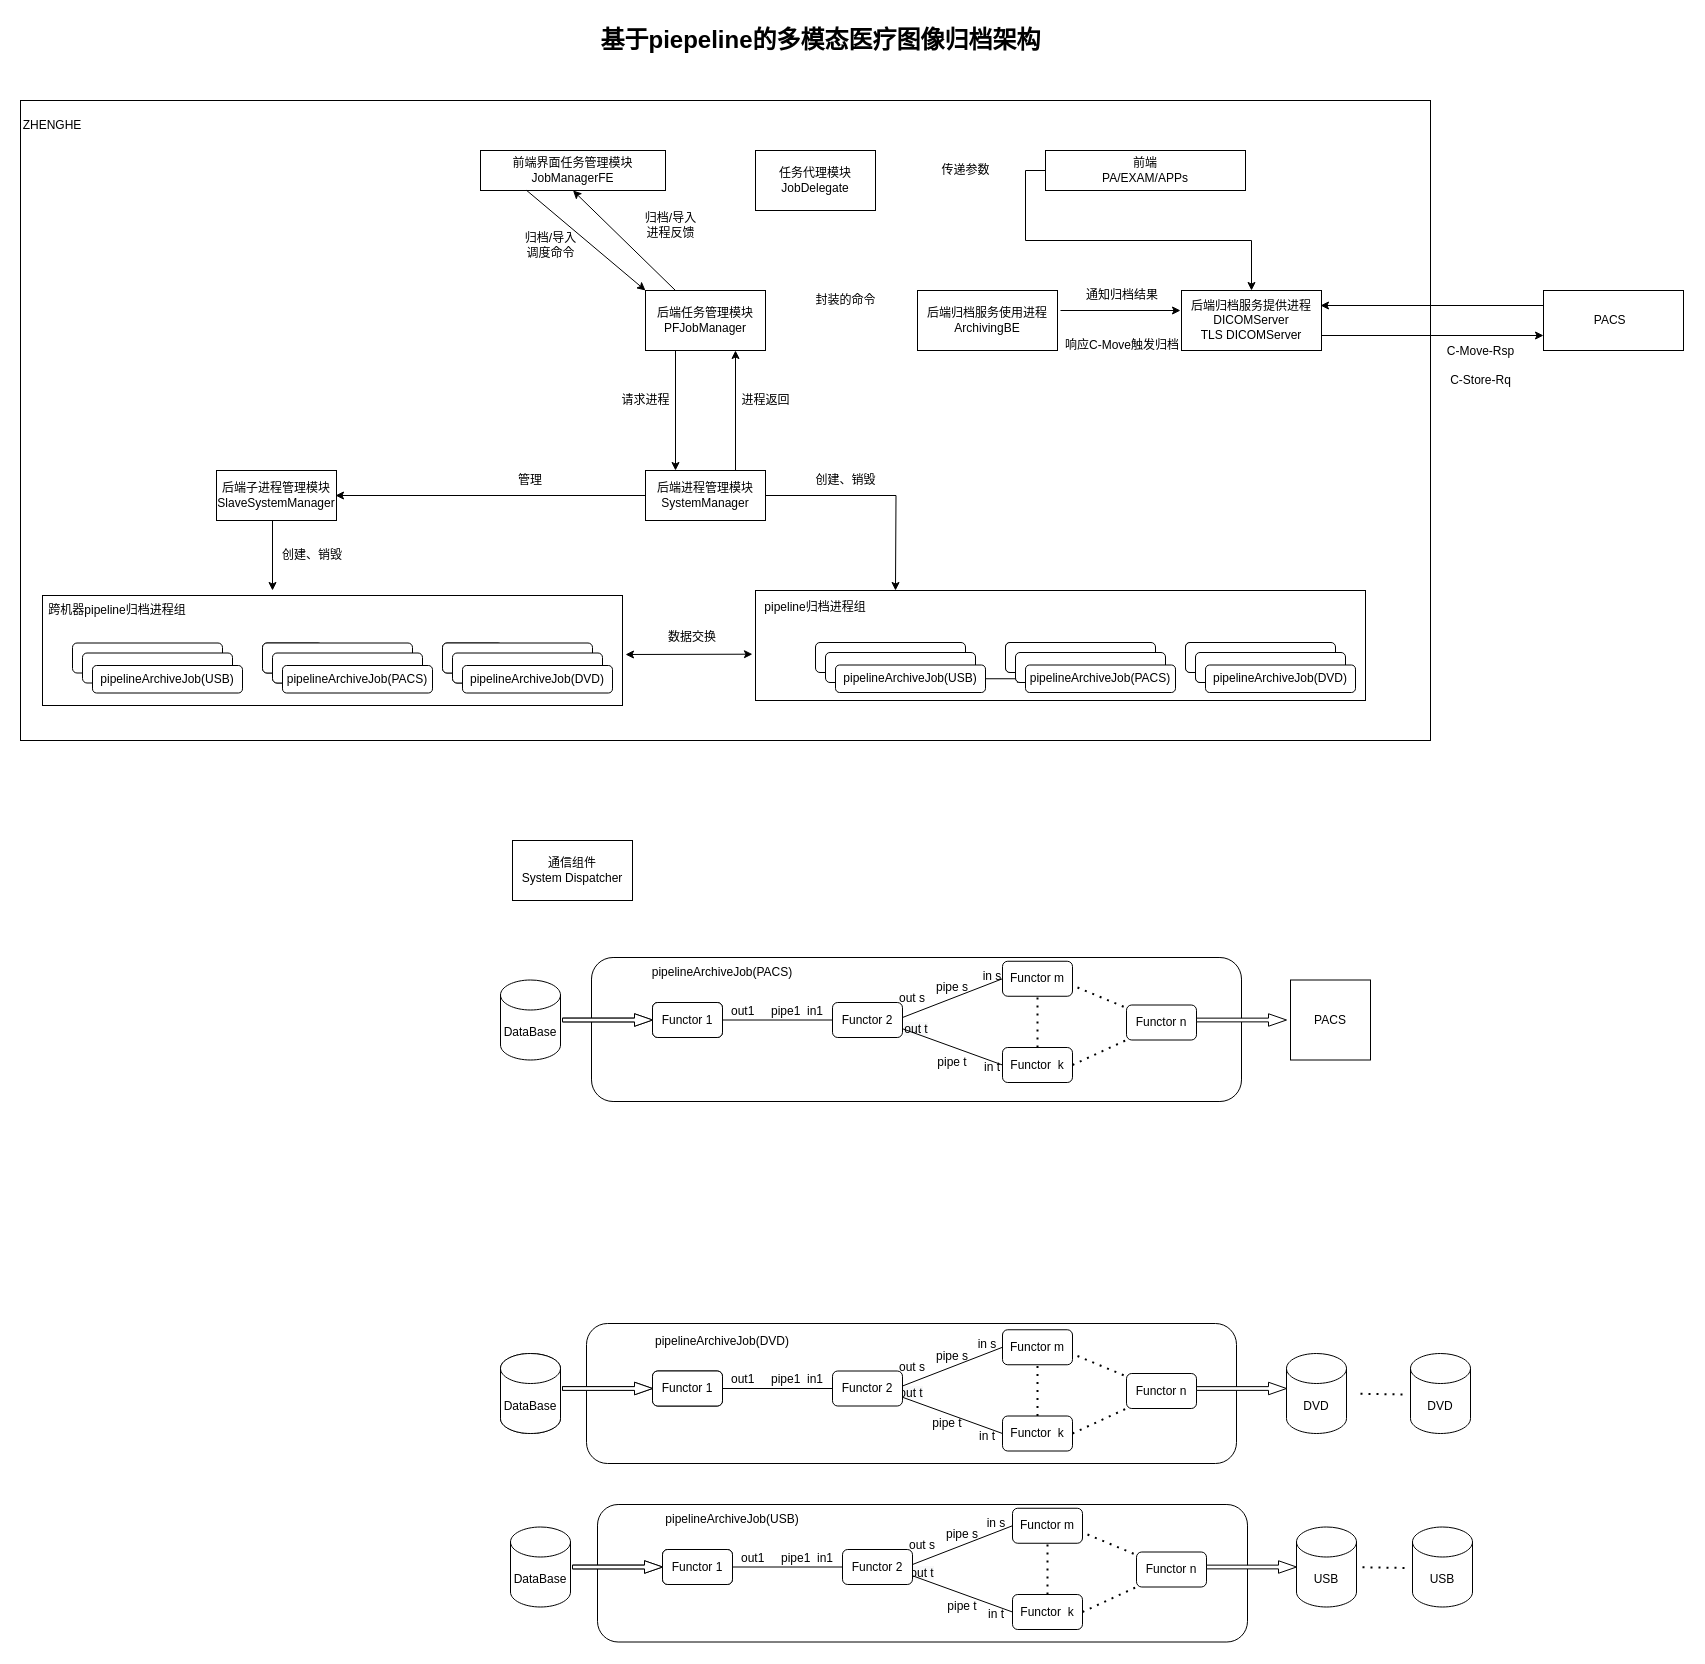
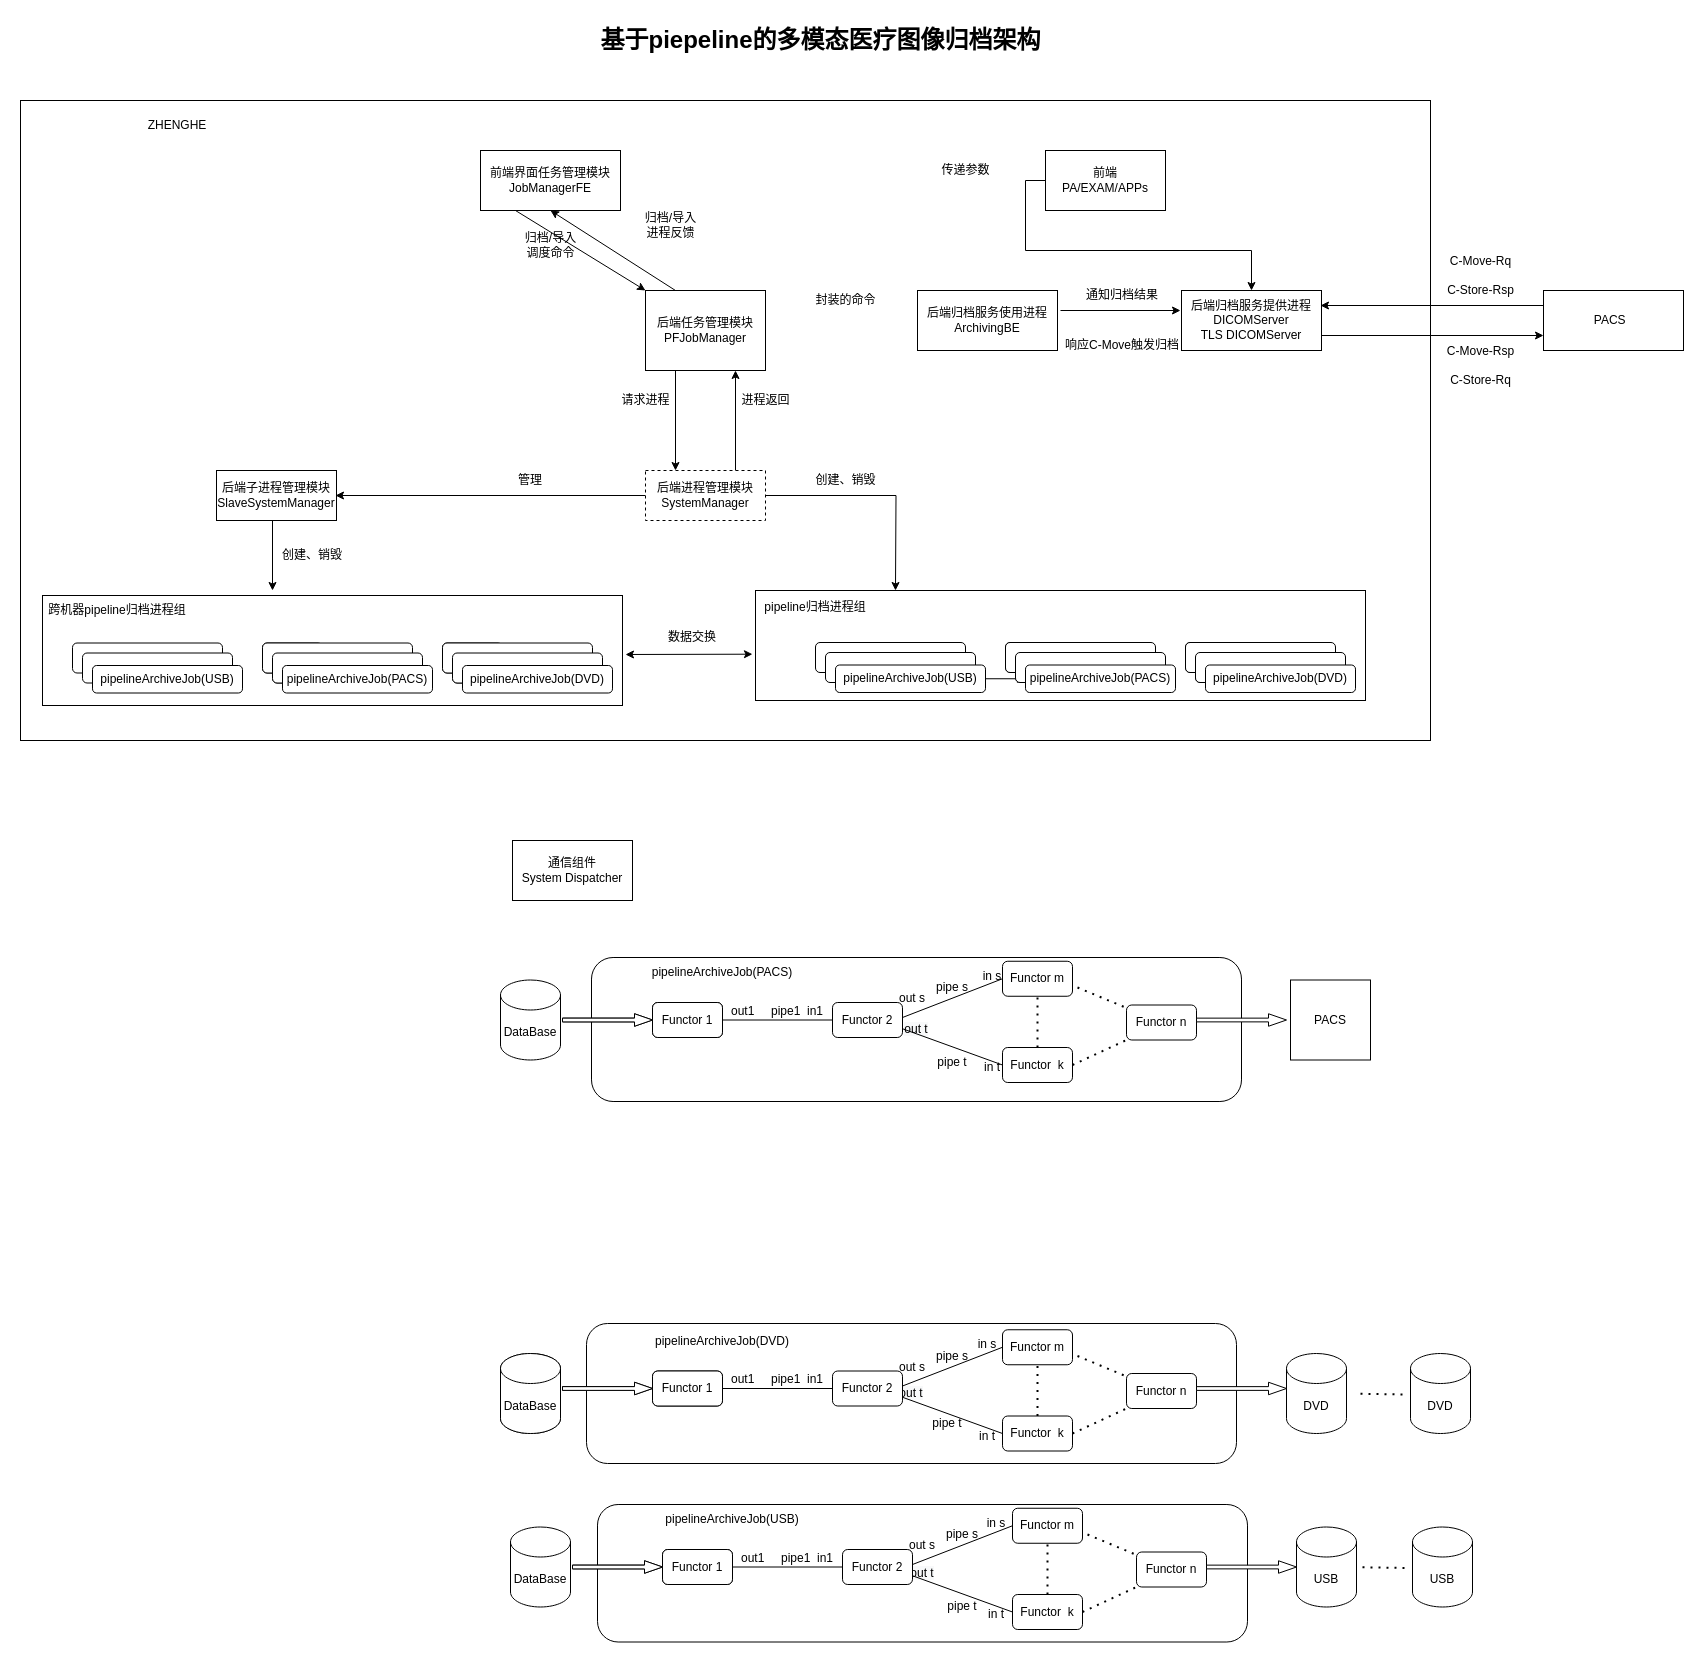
node "ZHENGHE": moved (53, 126) -> (178, 126)
node "前端界面任务管理模块JobManagerFE": size 185x40 -> 140x60
node "前端 PA/EXAM/APPs": size 200x40 -> 120x60
node "任务代理模块 JobDelegate": removed
node "C-Move-Rq C-Store-Rsp": added
node "后端任务管理模块 PFJobManager": size 120x60 -> 120x80
node "后端进程管理模块 SystemManager": style solid -> dashed
